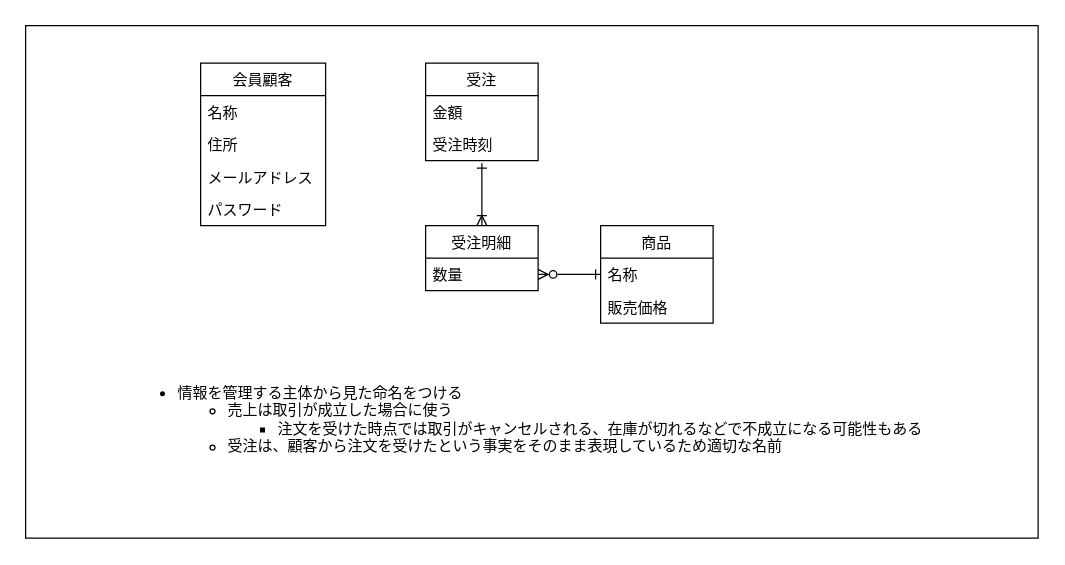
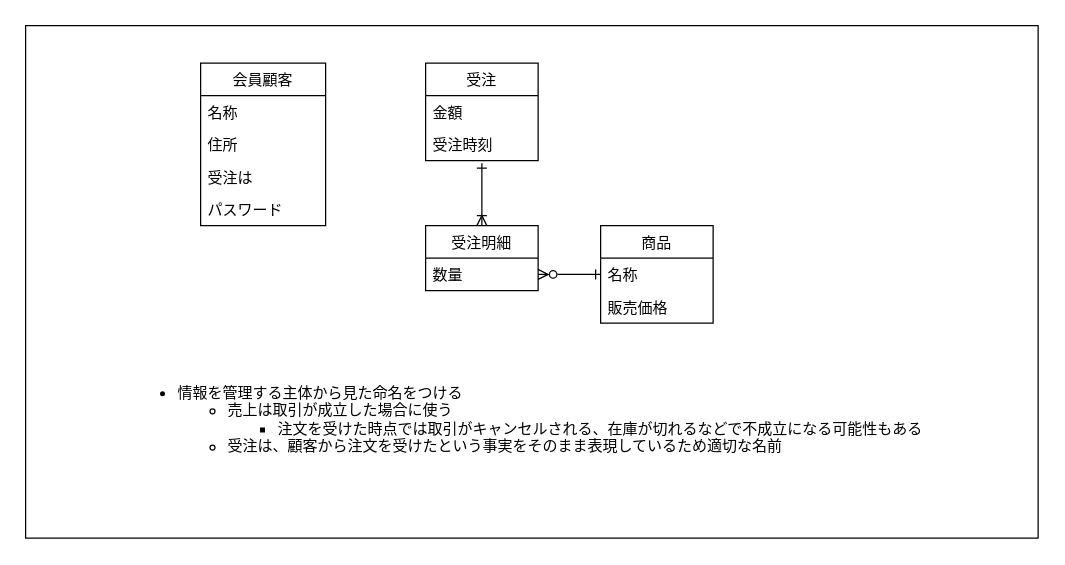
node "メールアドレス": label "メールアドレス" -> "受注は"
